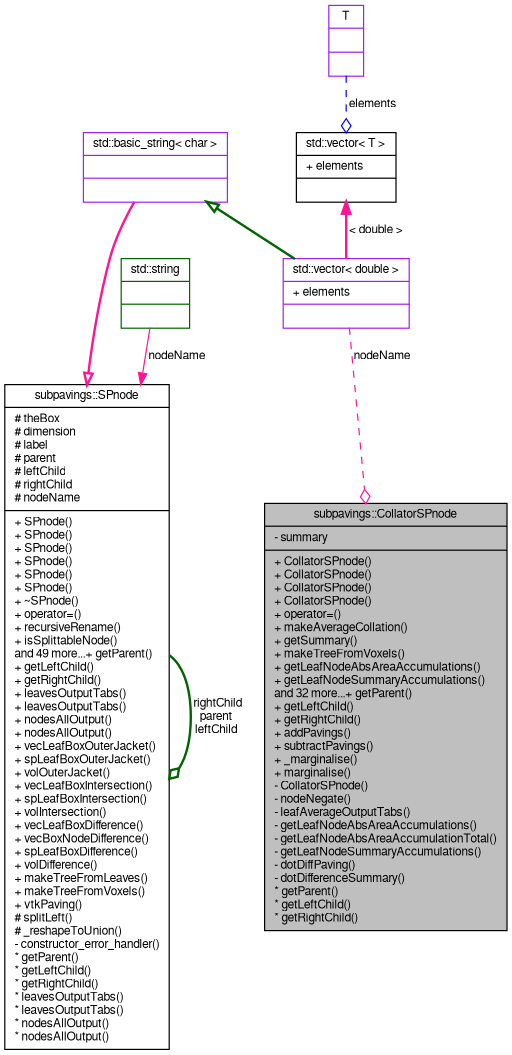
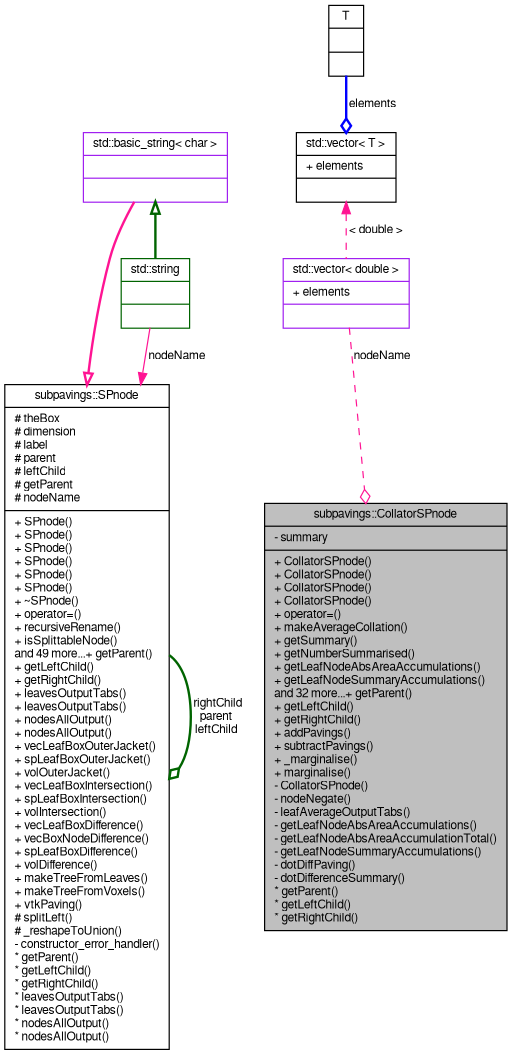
node "T": color purple -> black
edge "T" -> "std::vector< T >": style dashed -> bold
edge "std::vector< double >" -> "std::basic_string< char >": now "std::string" -> "std::basic_string< char >"
edge "std::vector< double >" -> "std::vector< T >": style bold -> dashed
node "subpavings::SPnode": text "# rightChild" -> "# getParent"
node "subpavings::CollatorSPnode": text "+ makeTreeFromVoxels()" -> "+ getNumberSummarised()"
